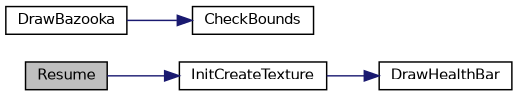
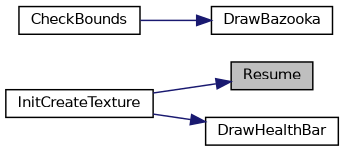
edge "DrawBazooka" -> "CheckBounds": reversed
edge "Resume" -> "InitCreateTexture": reversed
